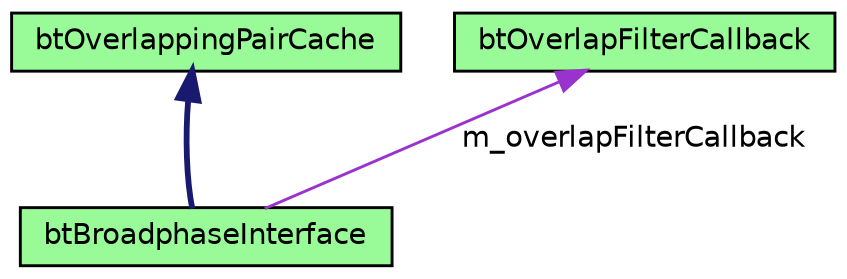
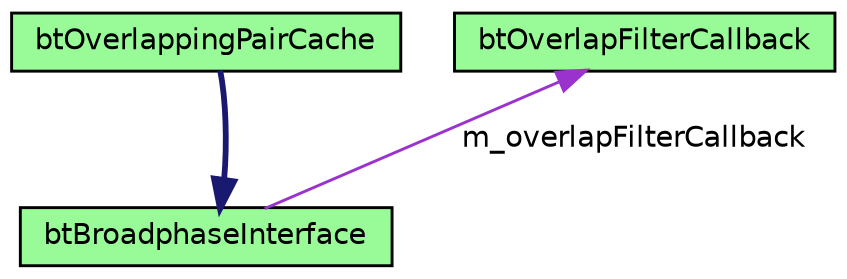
edge "btBroadphaseInterface" -> "btOverlappingPairCache": reversed
